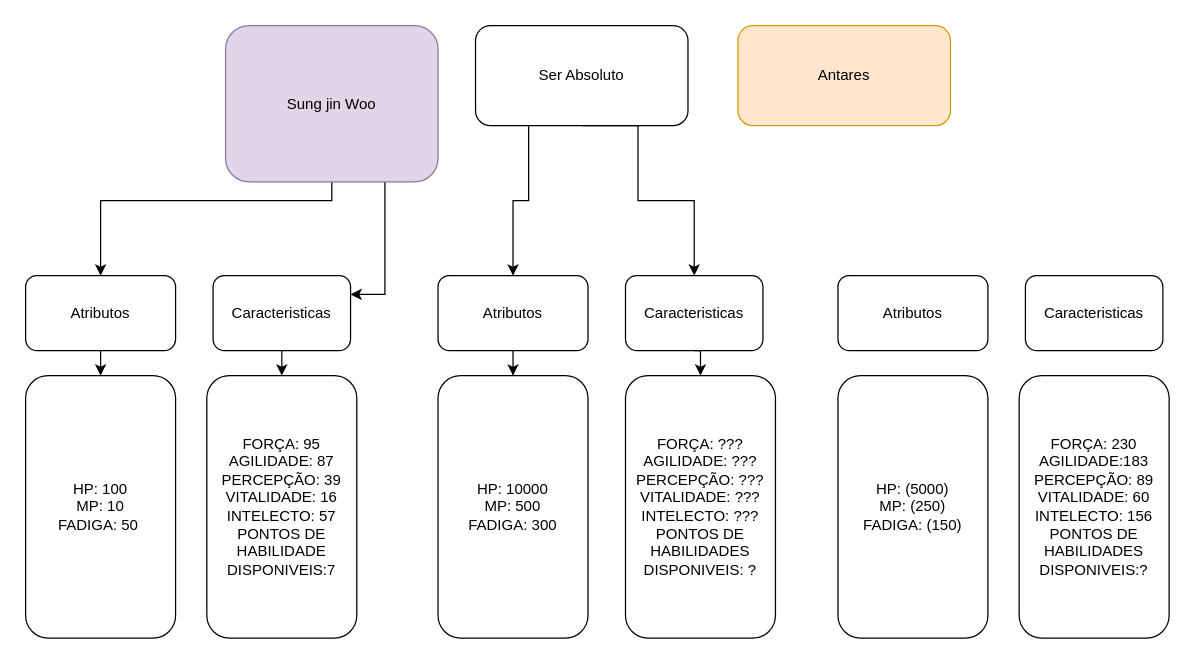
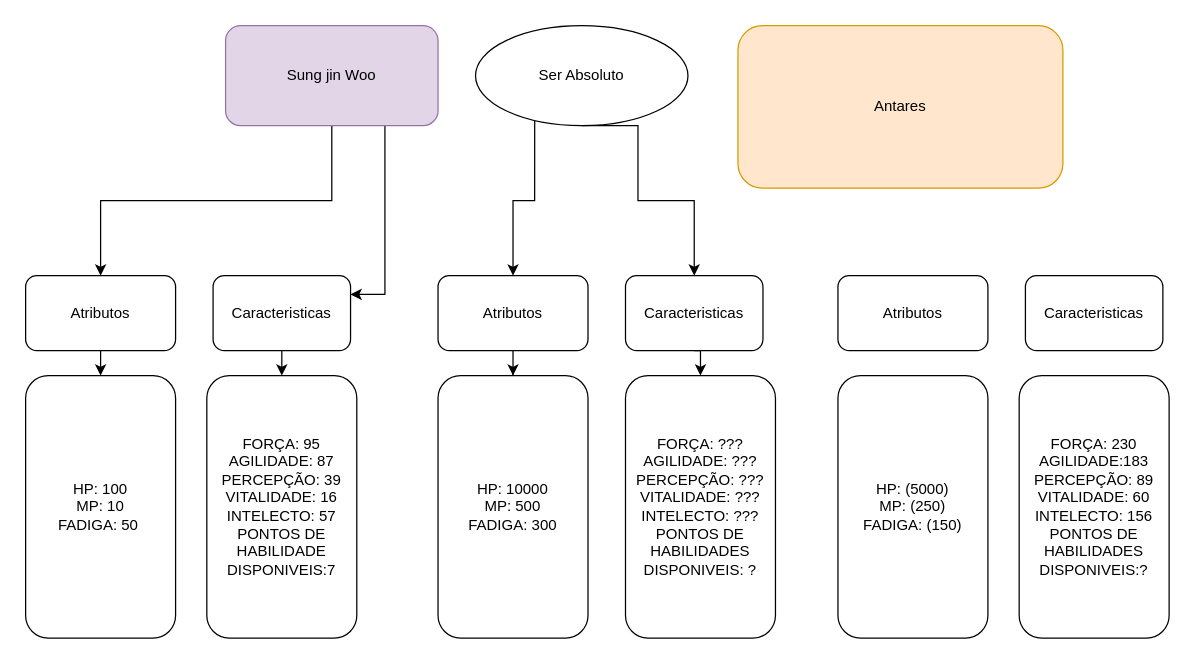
node "Ser Absoluto": shape rounded rectangle -> ellipse
node "Antares": size 213x100 -> 325x163
node "Sung jin Woo": size 213x156 -> 213x100
